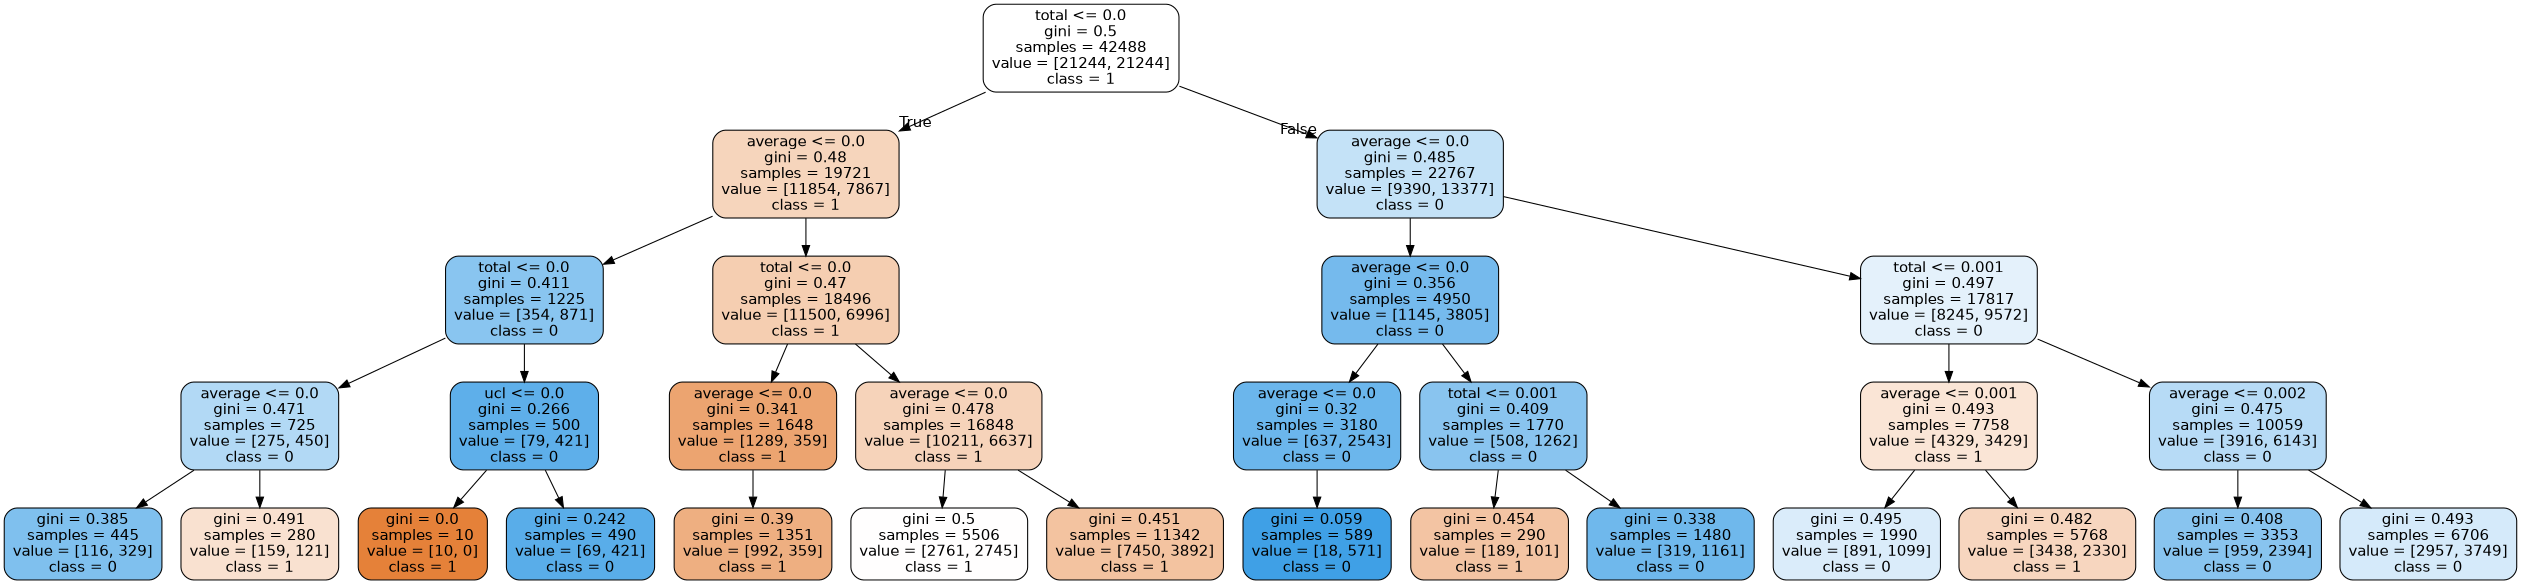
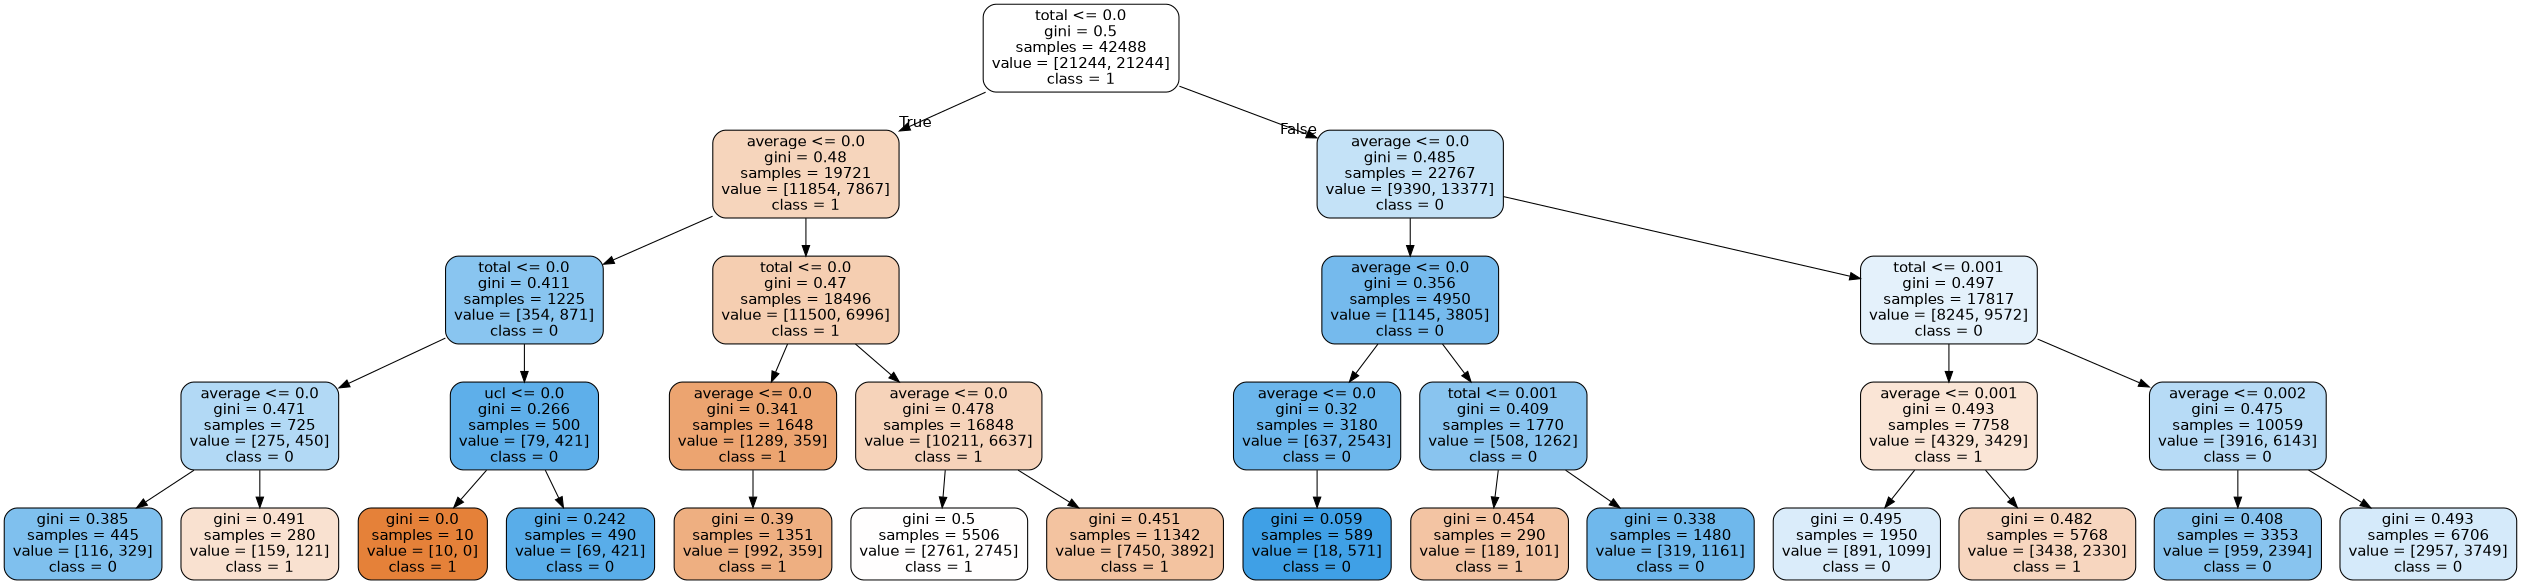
node "gini = 0.495 samples = 1990 value = [891, 1099] class = 0": label "gini = 0.495 samples = 1990 value = [891, 1099] class = 0" -> "gini = 0.495 samples = 1950 value = [891, 1099] class = 0"
